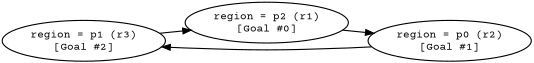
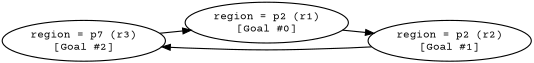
node "region = p1 (r3) [Goal #2]": label "region = p1 (r3) [Goal #2]" -> "region = p7 (r3) [Goal #2]"
node "region = p0 (r2) [Goal #1]": label "region = p0 (r2) [Goal #1]" -> "region = p2 (r2) [Goal #1]"
